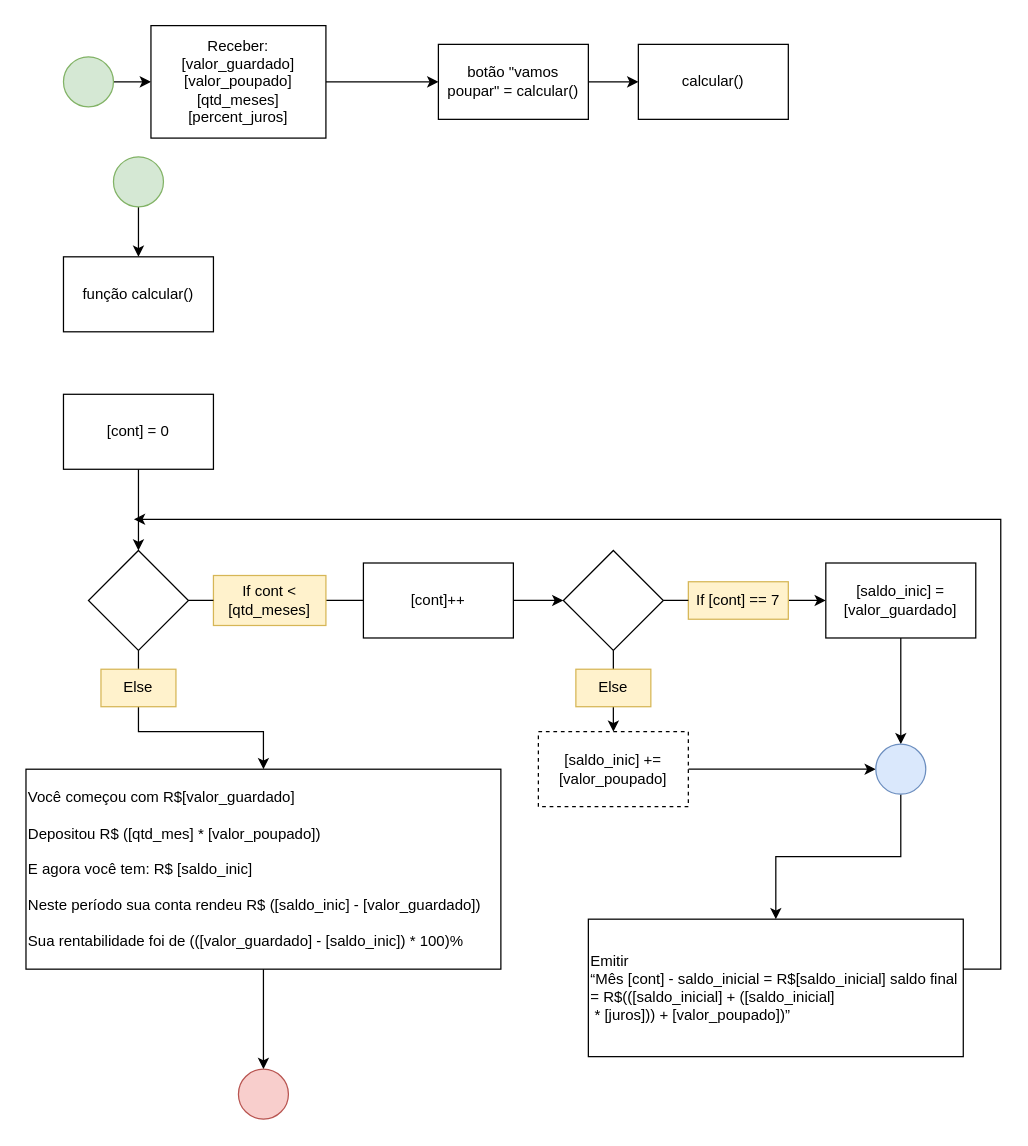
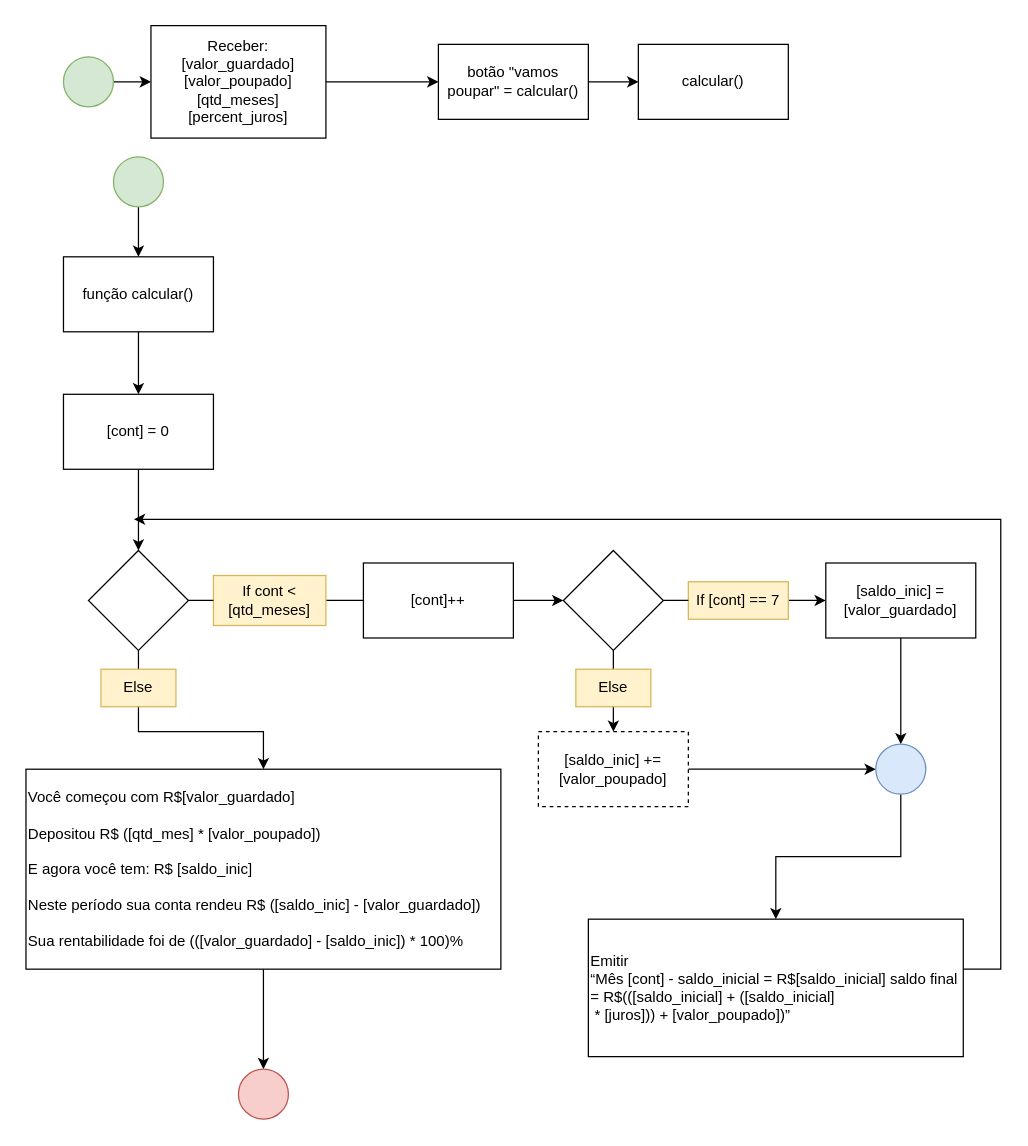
edge "função calcular()" -> "[cont] = 0": added
